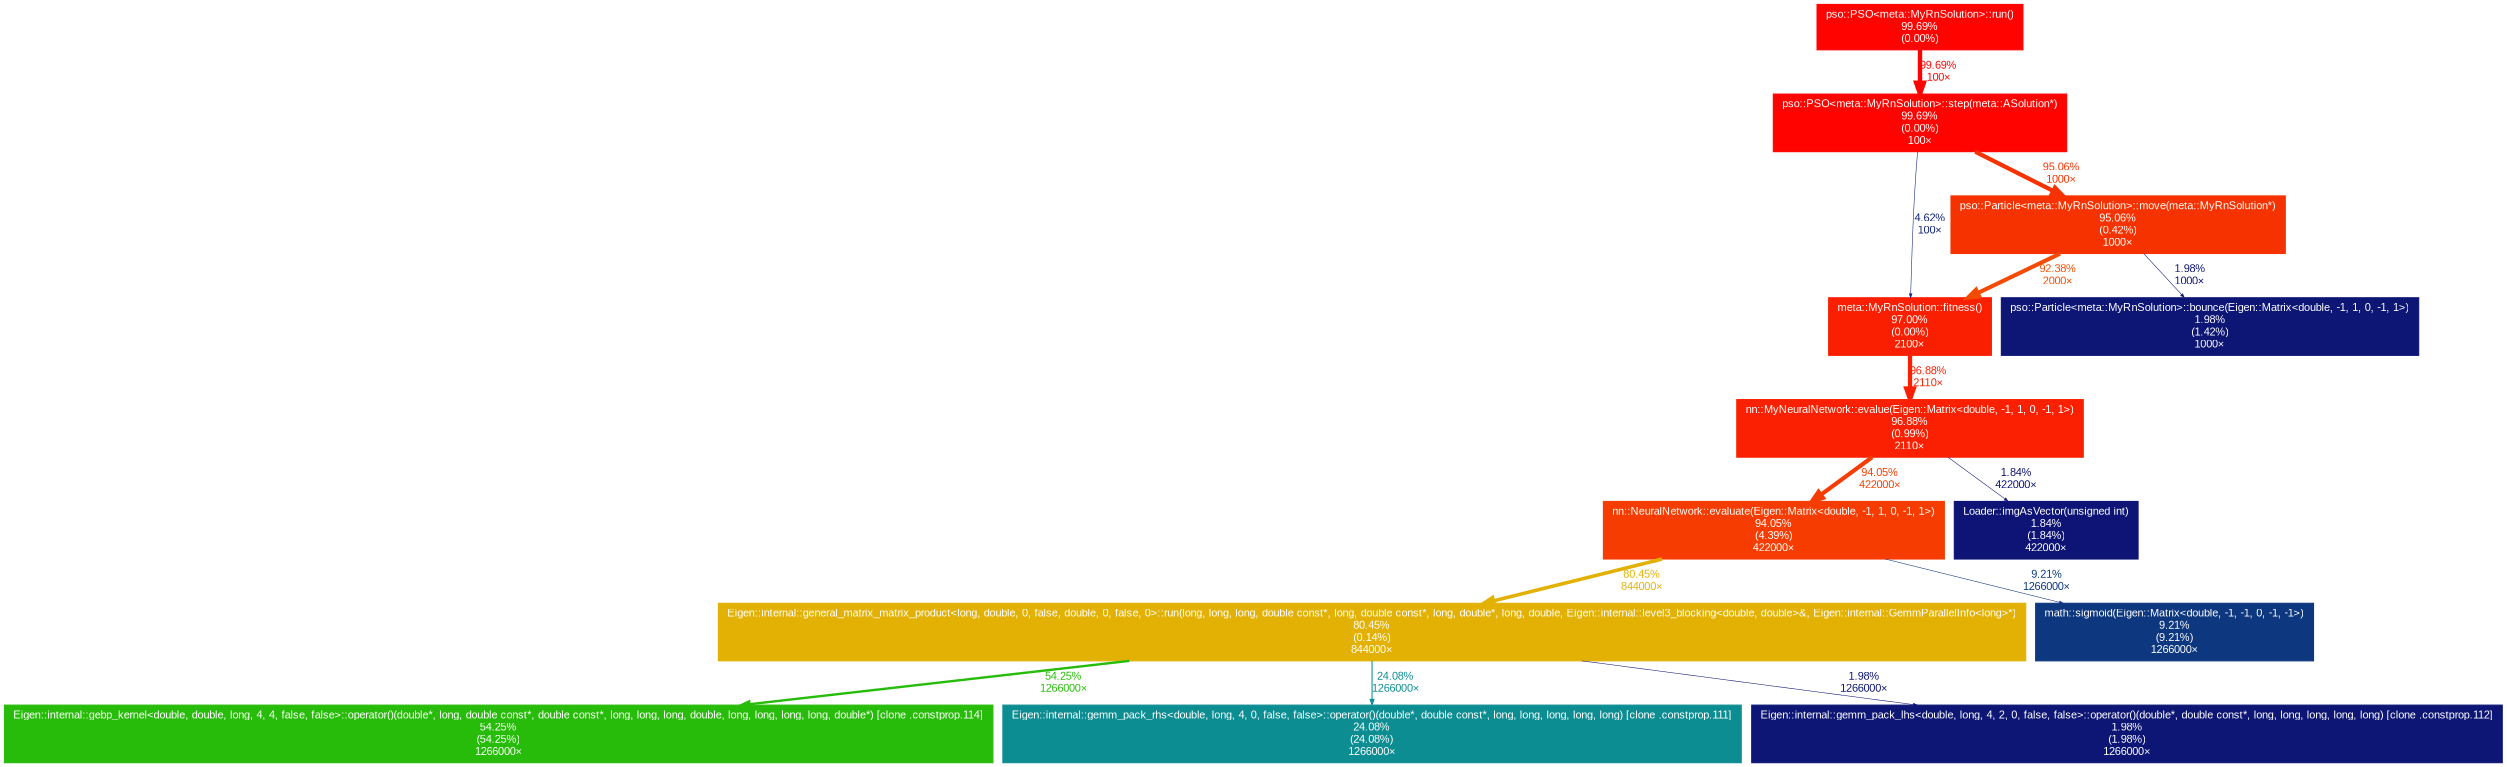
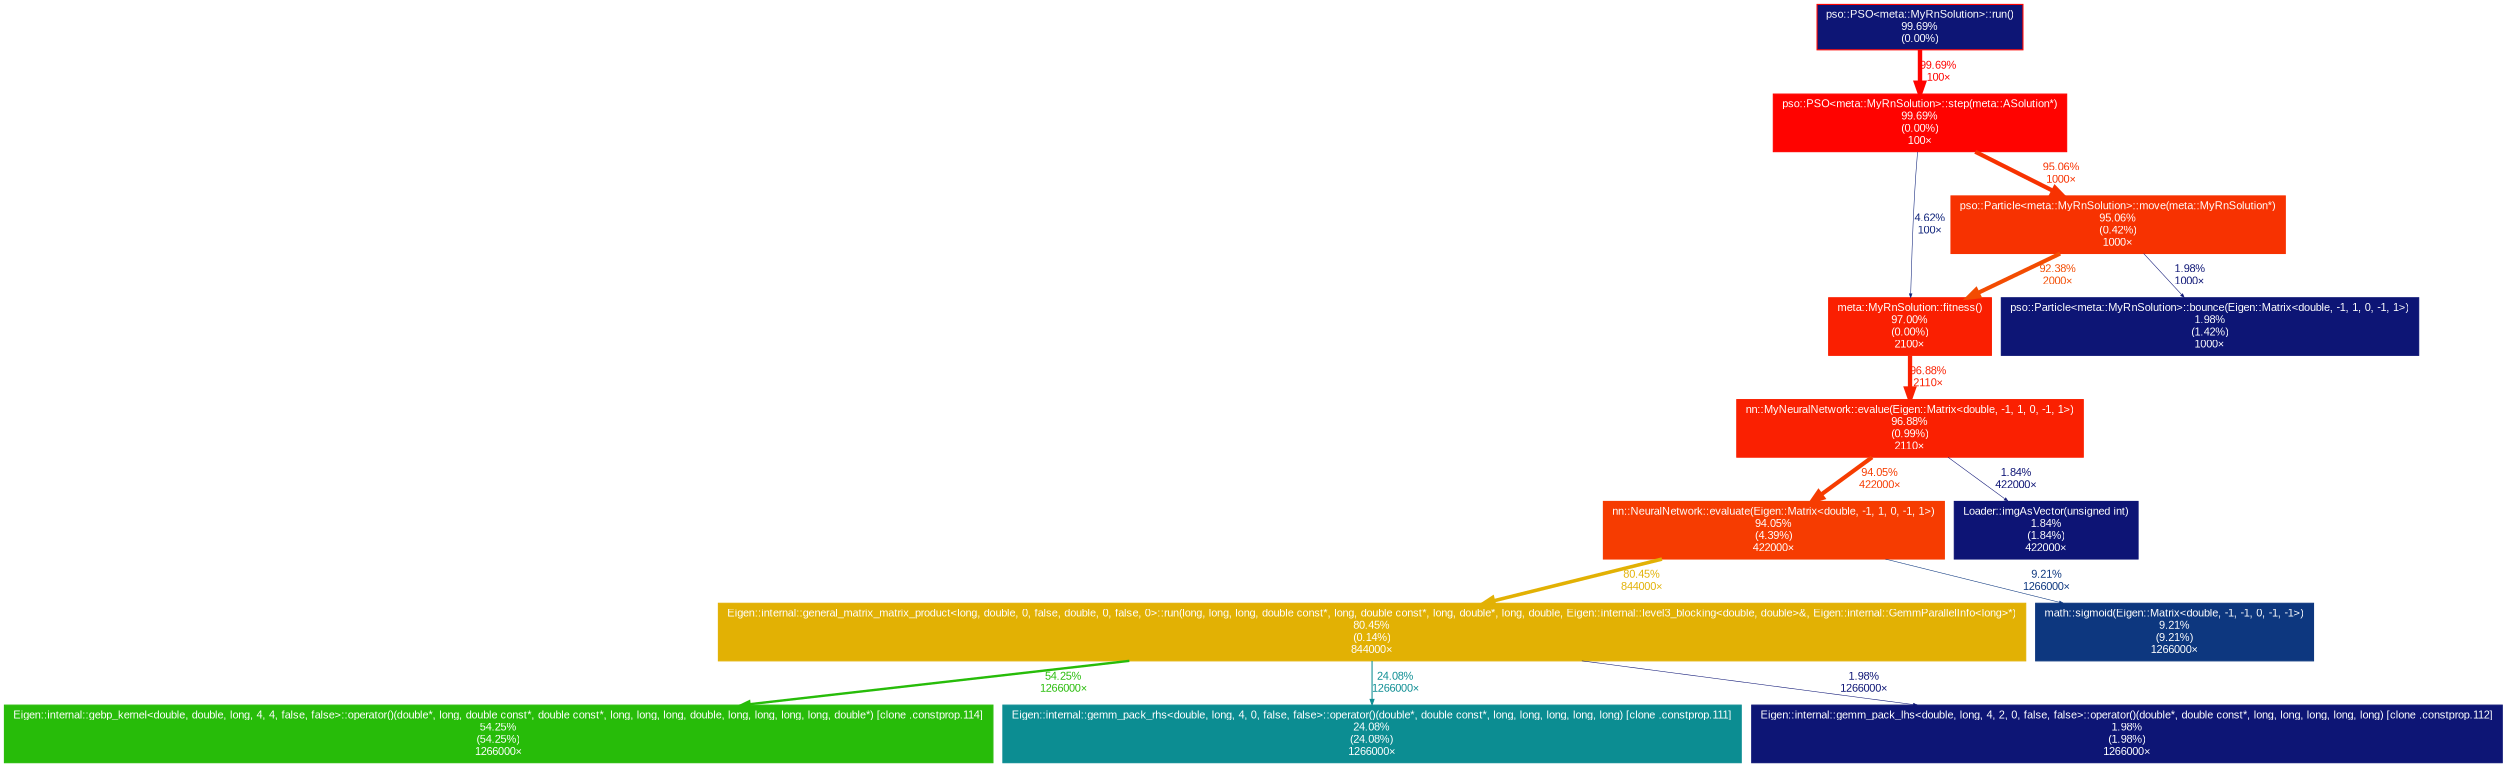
node "pso::PSO<meta::MyRnSolution>::run() 99.69% (0.00%)": fillcolor #ff0300 -> #0d1575
